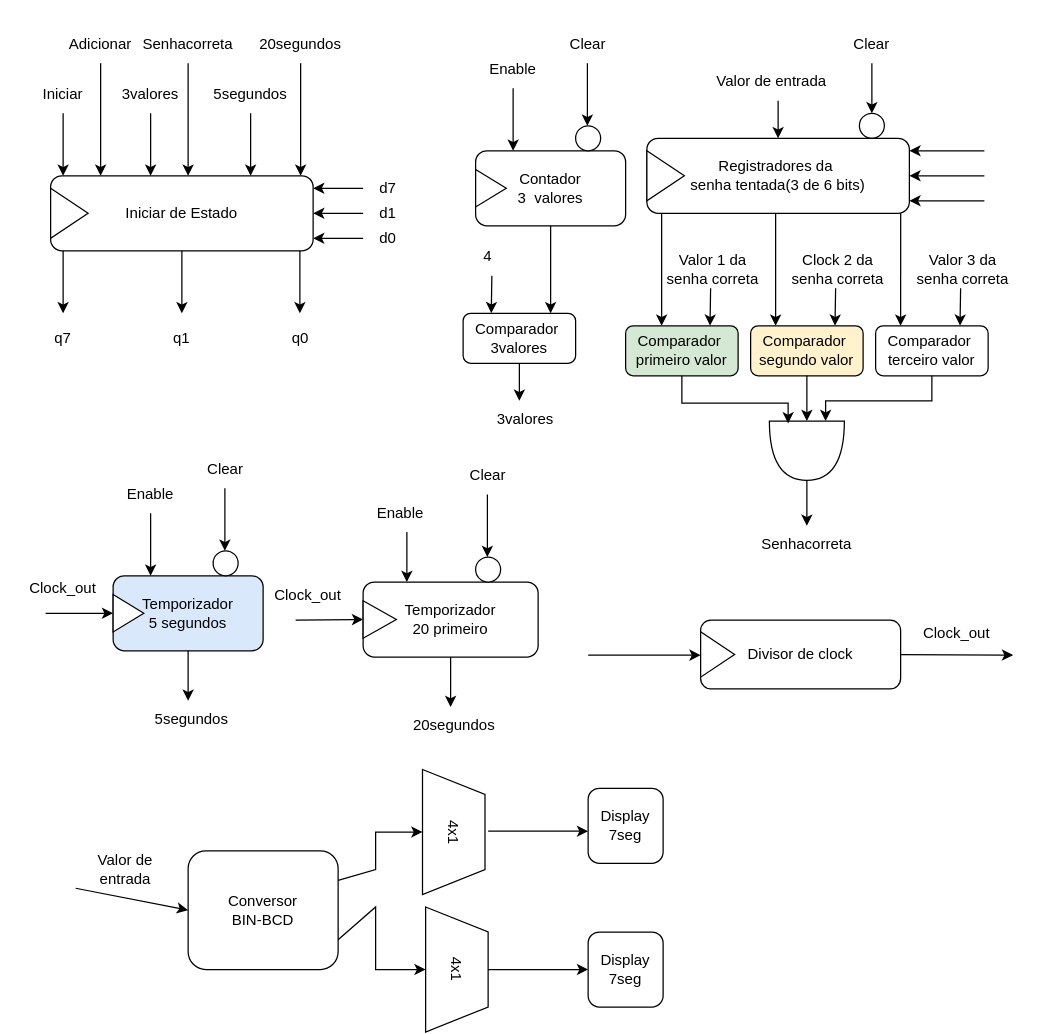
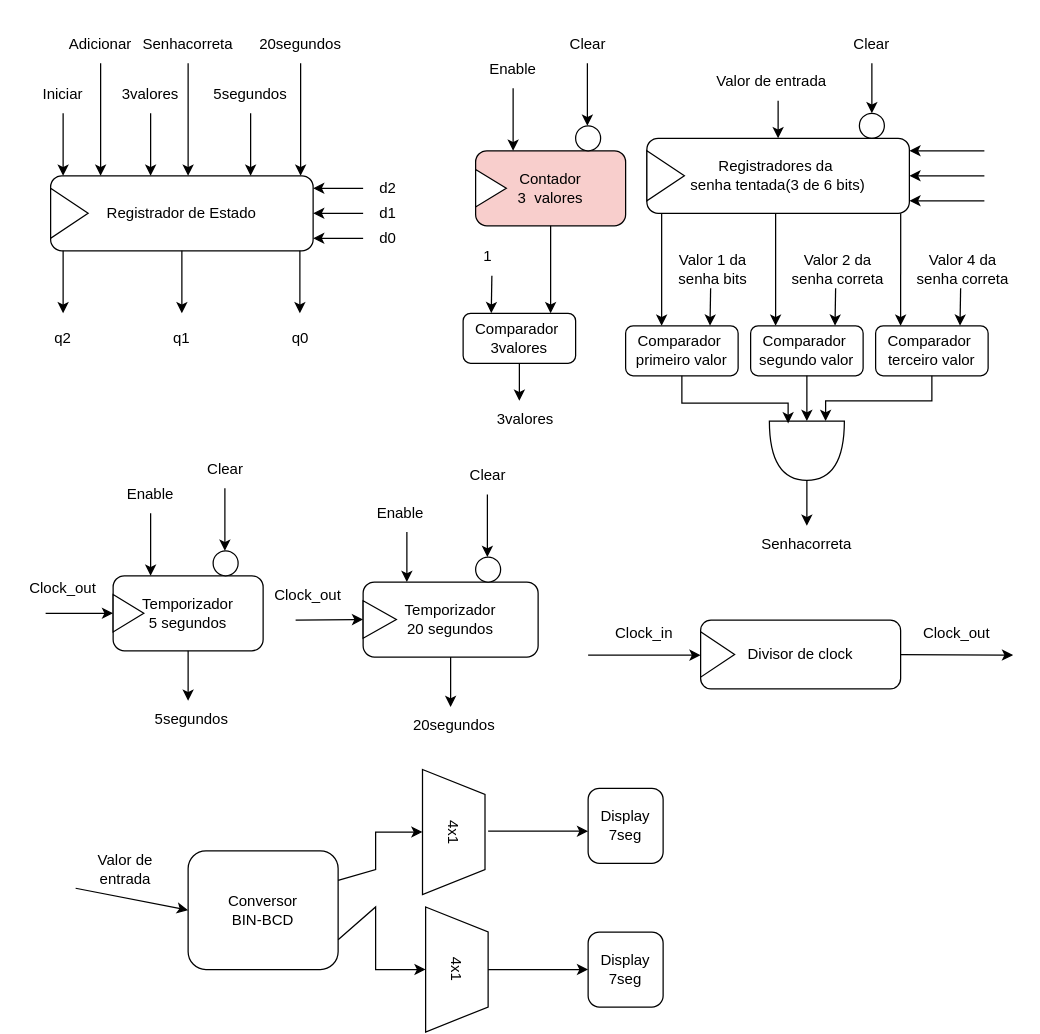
node "d7": label "d7" -> "d2"
node "Contador 3 valores": fillcolor #ffffff -> #f8cecc
node "Iniciar de Estado": label "Iniciar de Estado" -> "Registrador de Estado"
node "4": label "4" -> "1"
node "Valor 1 da senha correta": label "Valor 1 da senha correta" -> "Valor 1 da senha bits"
node "Clock 2 da senha correta": label "Clock 2 da senha correta" -> "Valor 2 da senha correta"
node "Valor 3 da senha correta": label "Valor 3 da senha correta" -> "Valor 4 da senha correta"
node "q7": label "q7" -> "q2"
node "Comparador primeiro valor": fillcolor #d5e8d4 -> #ffffff
node "Comparador segundo valor": fillcolor #fff2cc -> #ffffff
node "Temporizador 5 segundos": fillcolor #dae8fc -> #ffffff
node "Temporizador 20 primeiro": label "Temporizador 20 primeiro" -> "Temporizador 20 segundos"
node "Clock_in": added
